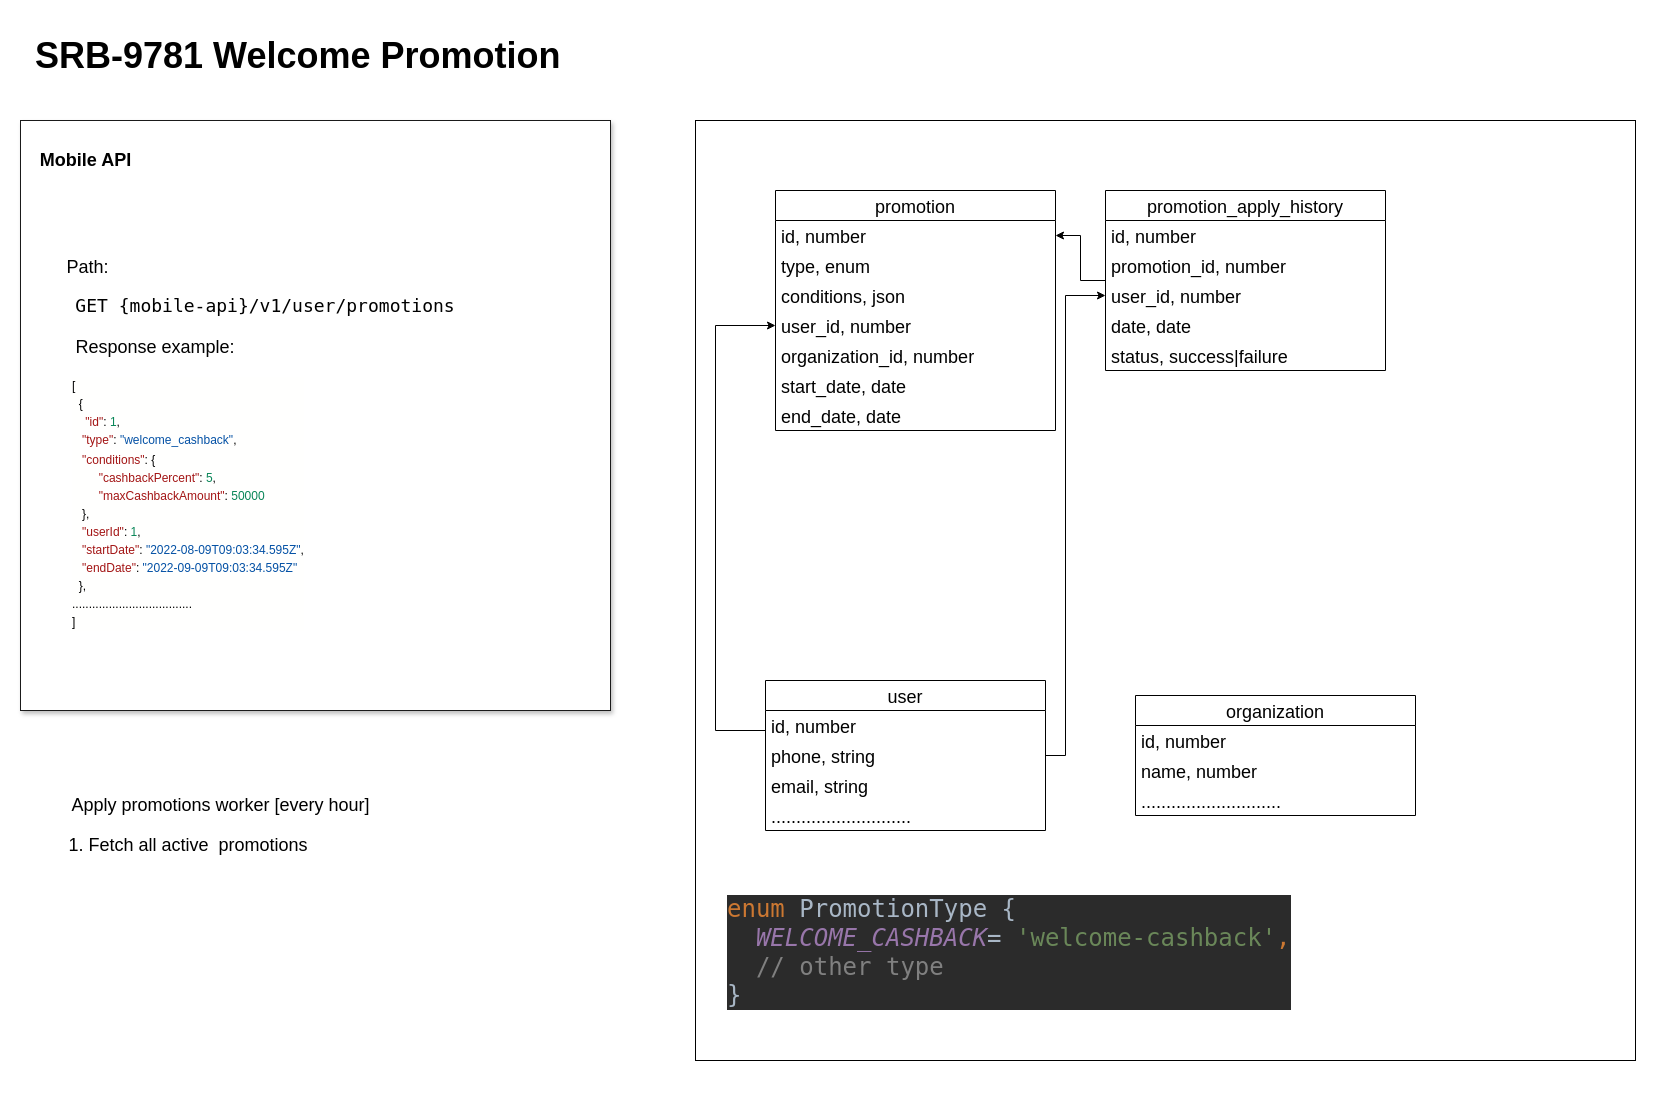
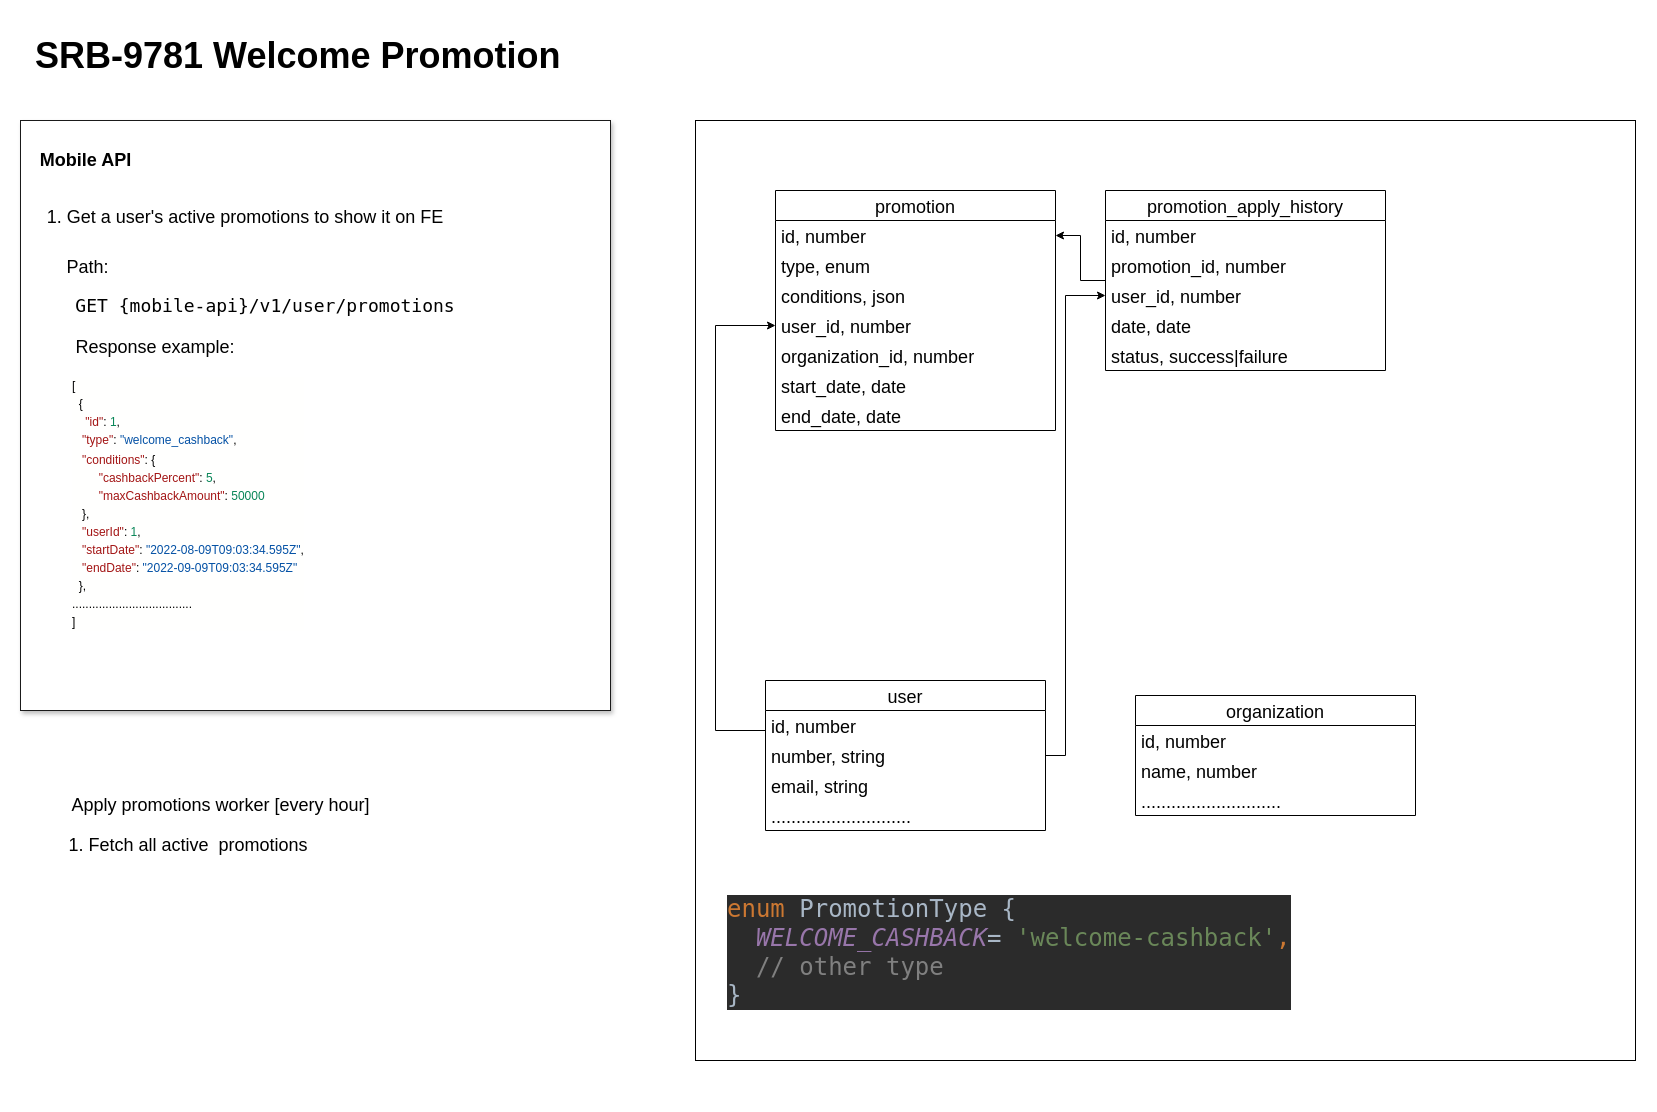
node "1. Get a user's active promotions to show it on FE": added
node "phone, string": label "phone, string" -> "number, string"
